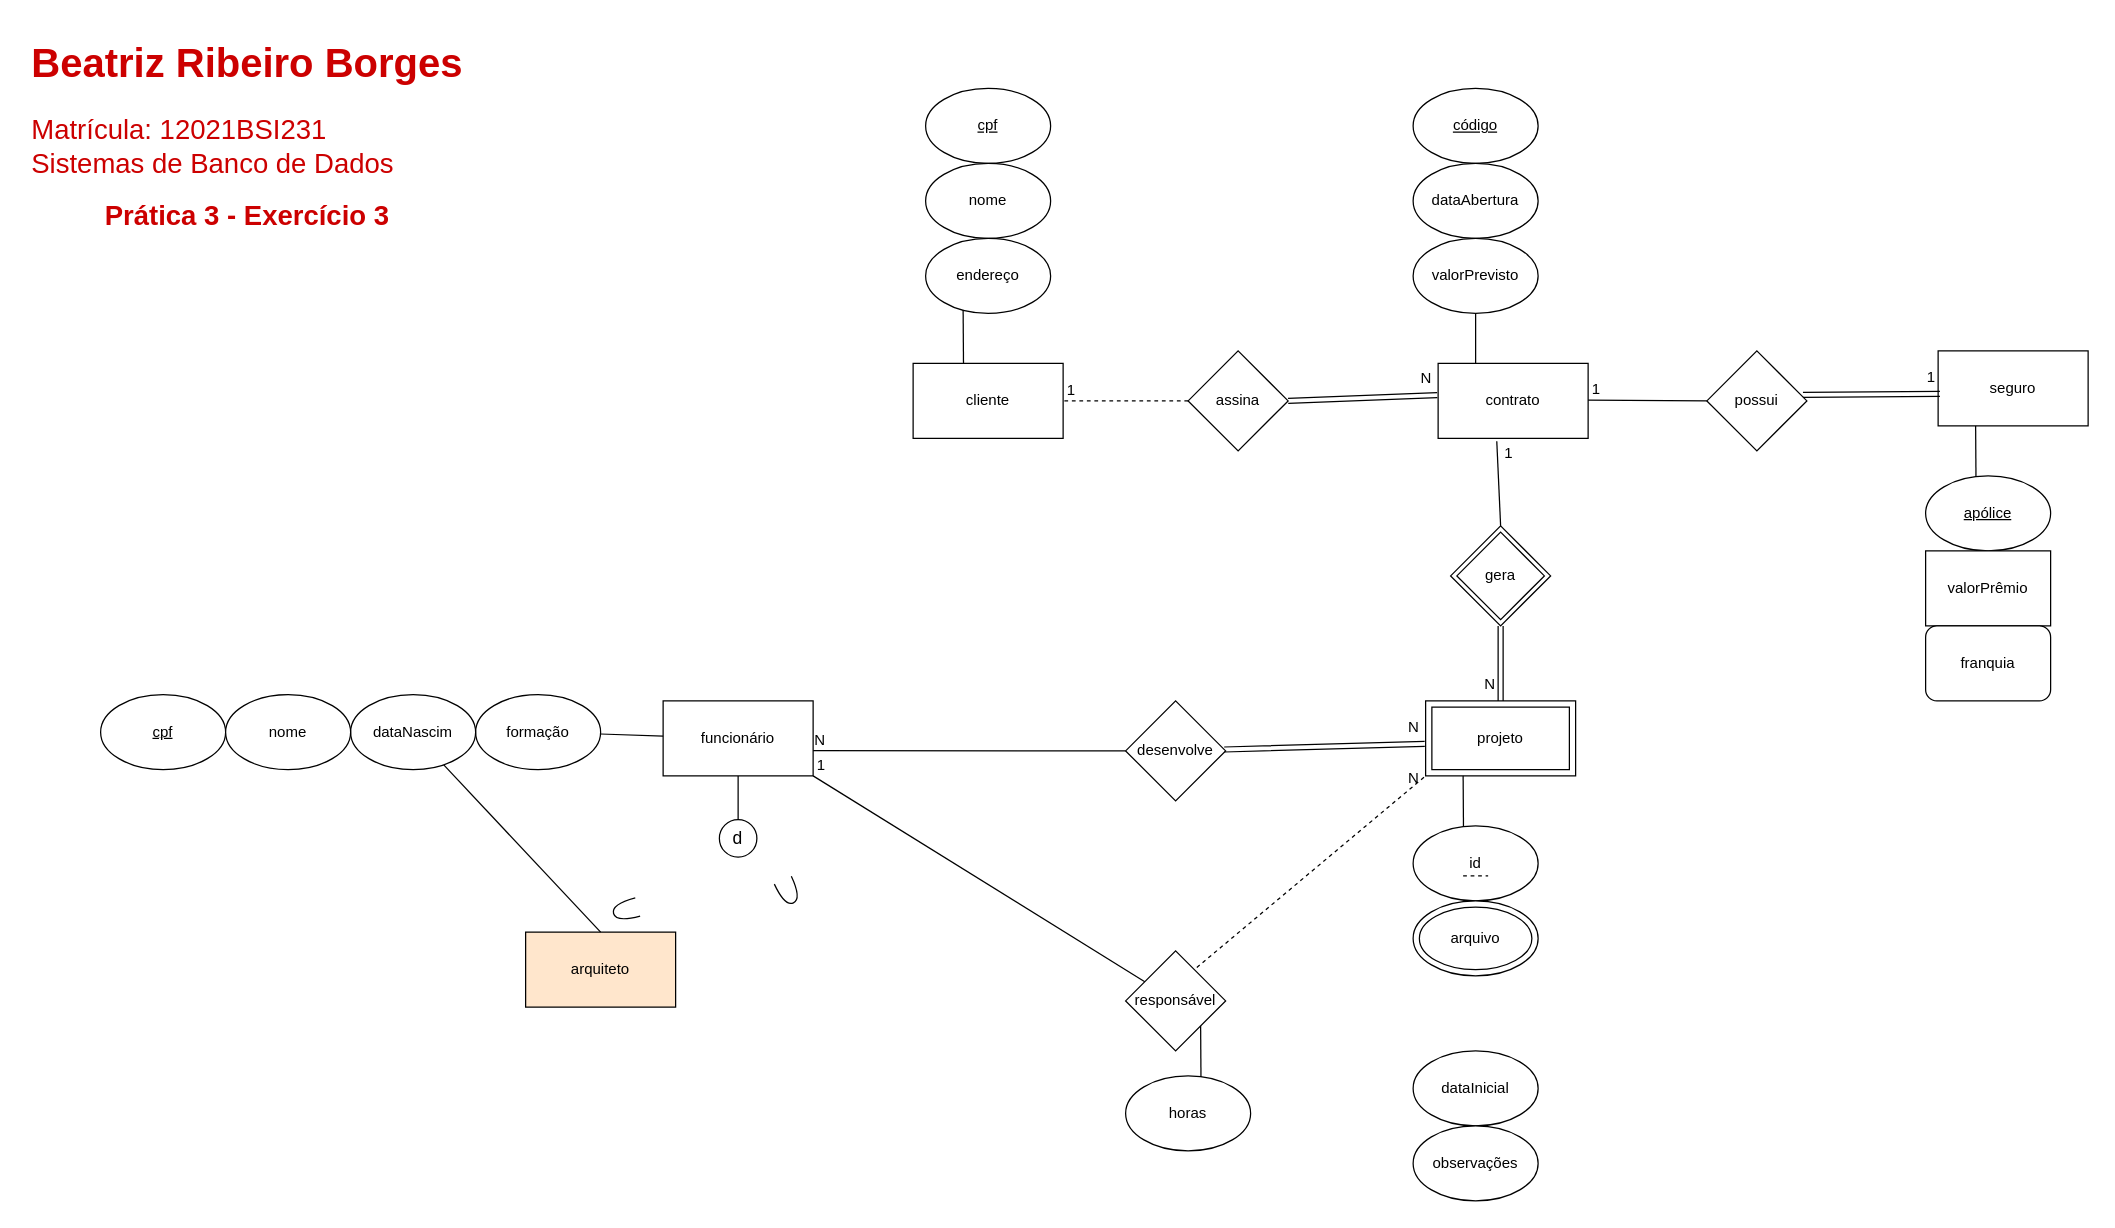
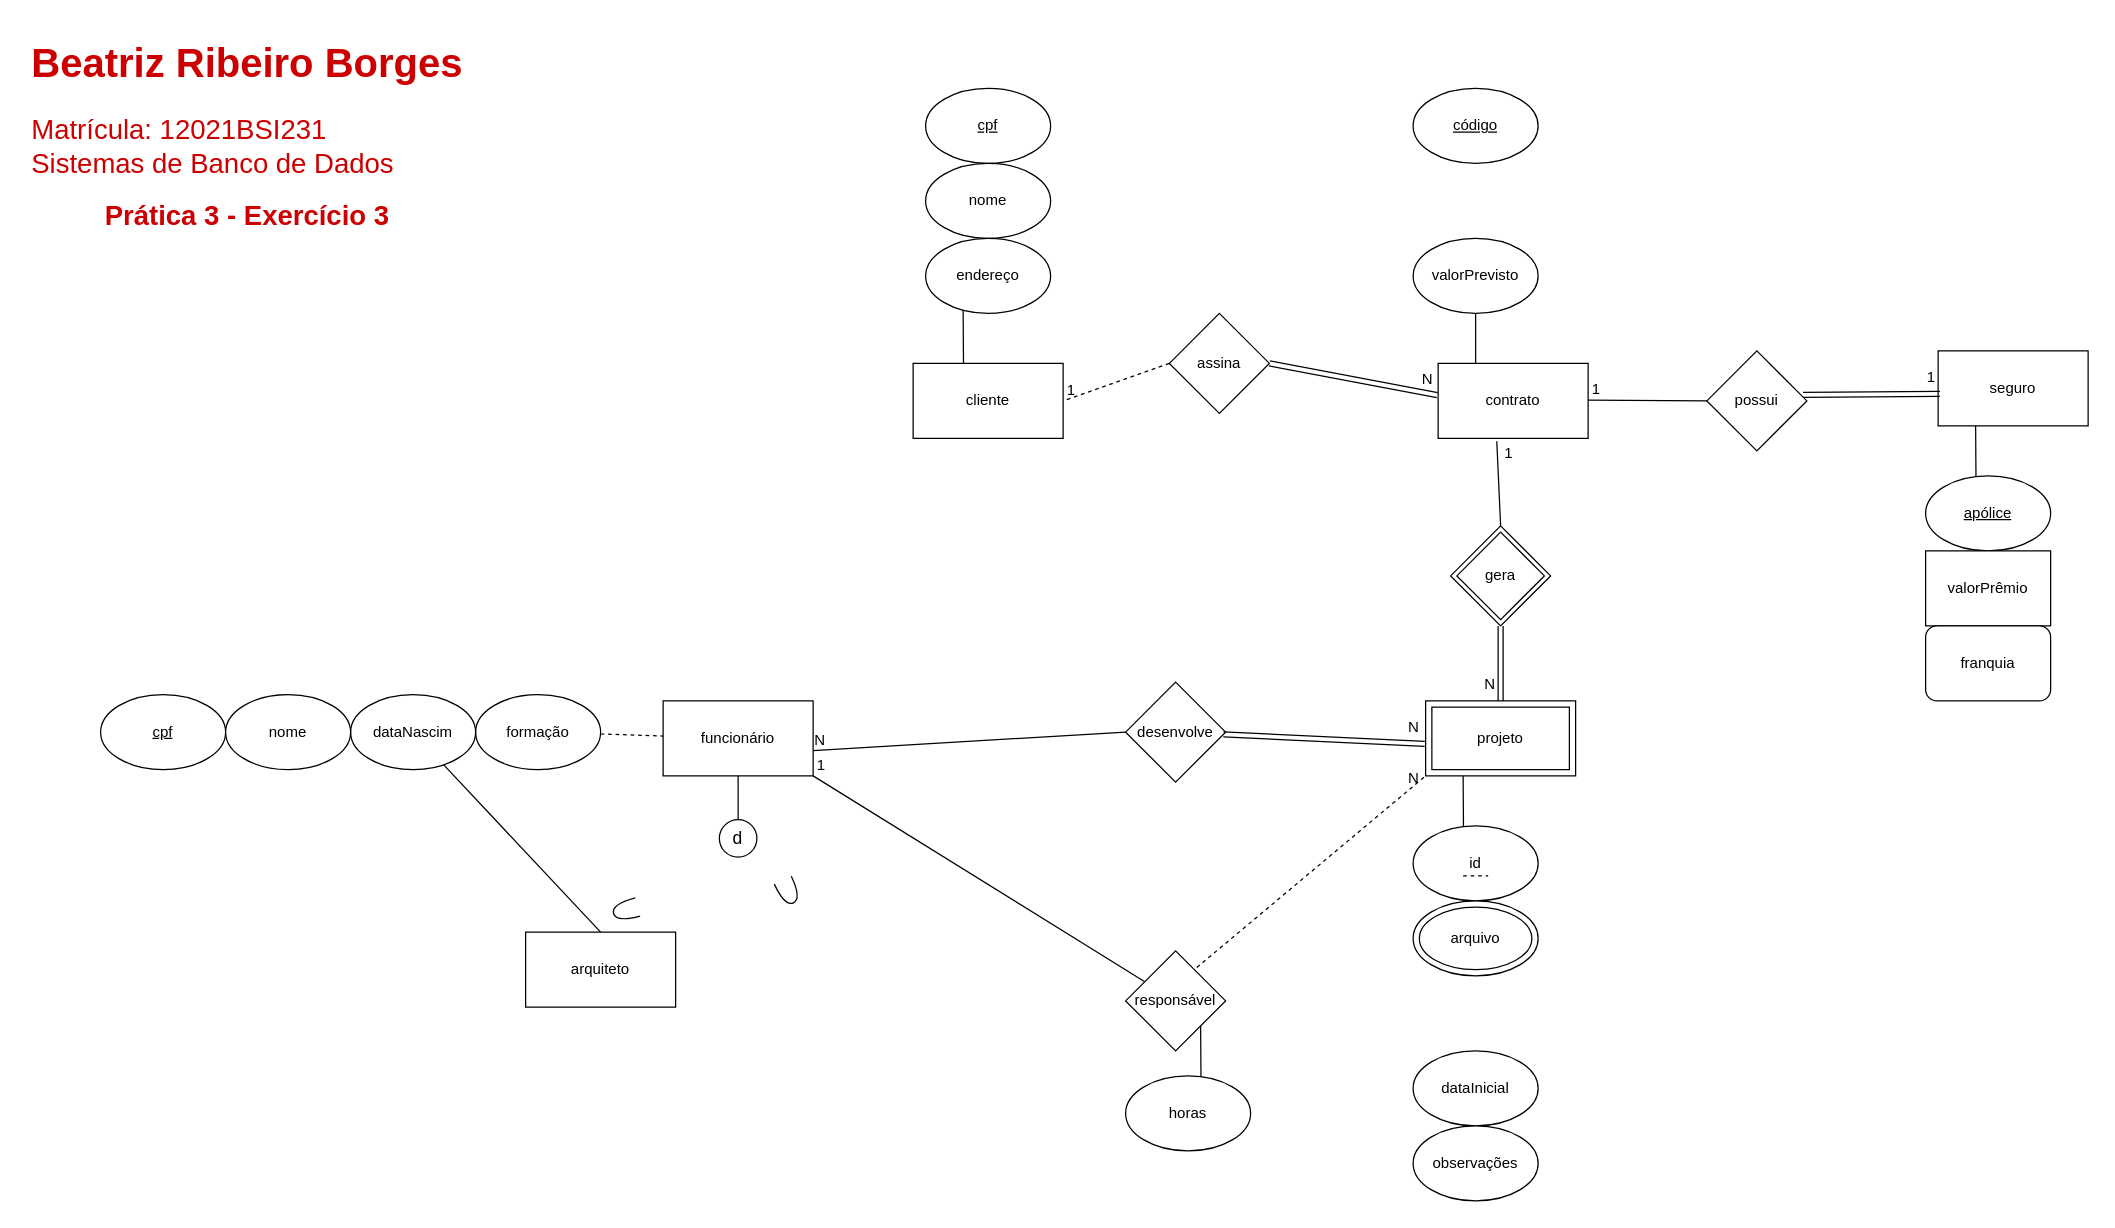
node "dataAbertura": removed
node "assina": moved (1238, 401) -> (1219, 363)
edge "formação" -- "funcionário": style solid -> dashed
node "desenvolve": moved (1176, 751) -> (1176, 732)
node "arquiteto": fillcolor #ffe6cc -> #ffffff
